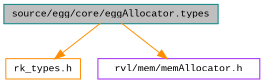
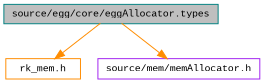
node "rk_types.h": label "rk_types.h" -> "rk_mem.h"
node "rvl/mem/memAllocator.h": label "rvl/mem/memAllocator.h" -> "source/mem/memAllocator.h"
